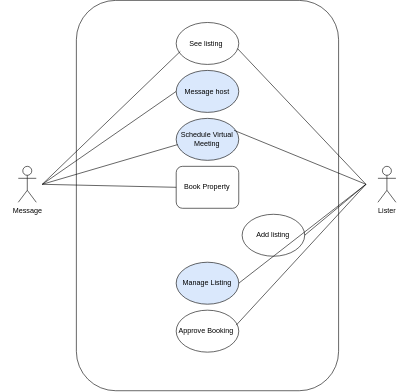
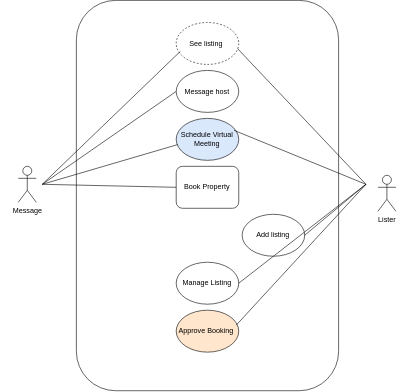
node "See listing": style solid -> dashed
node "Message host": fillcolor #dae8fc -> #ffffff
node "Lister": moved (387, 185) -> (387, 194)
node "Manage Listing": fillcolor #dae8fc -> #ffffff
node "Approve Booking": fillcolor #ffffff -> #ffe6cc
